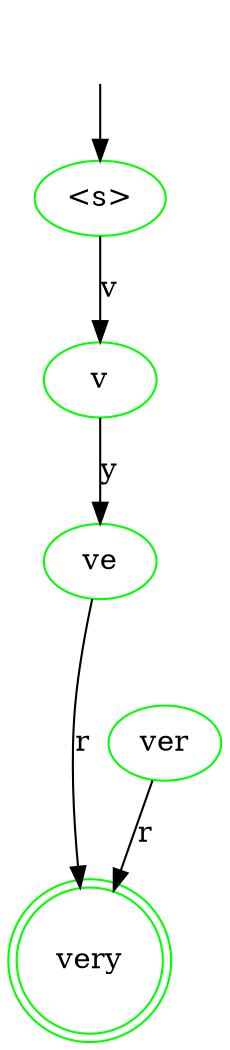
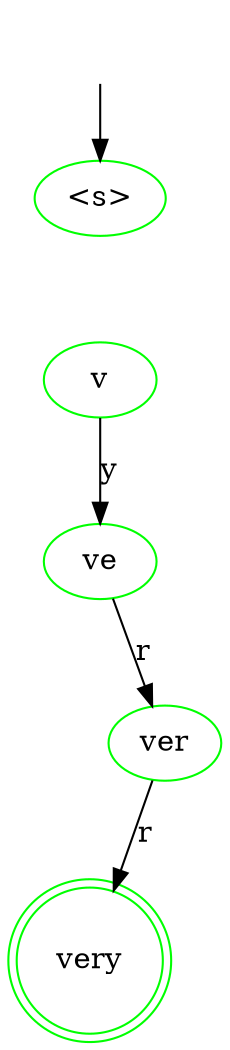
edge "<s>" -> "v": removed, label "v"
edge "ve" -> "very": now "ve" -> "ver"
